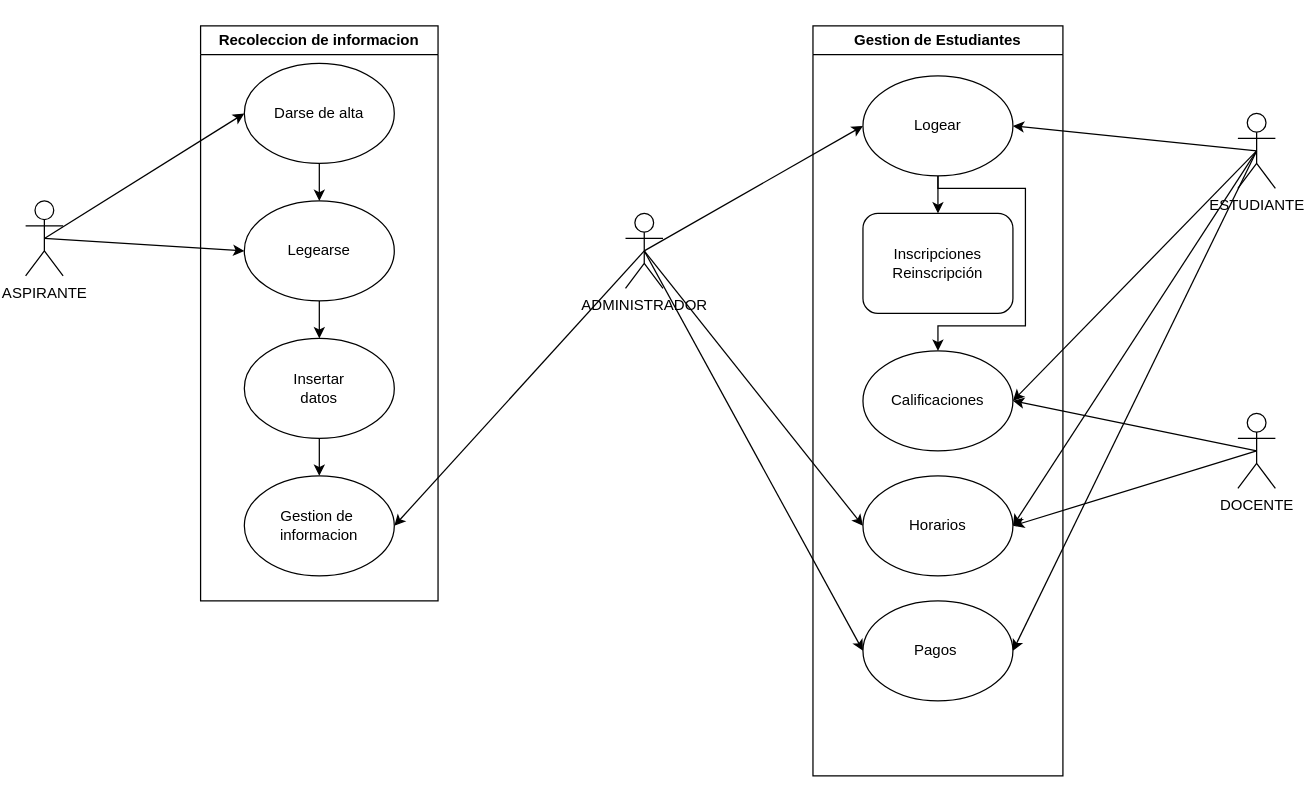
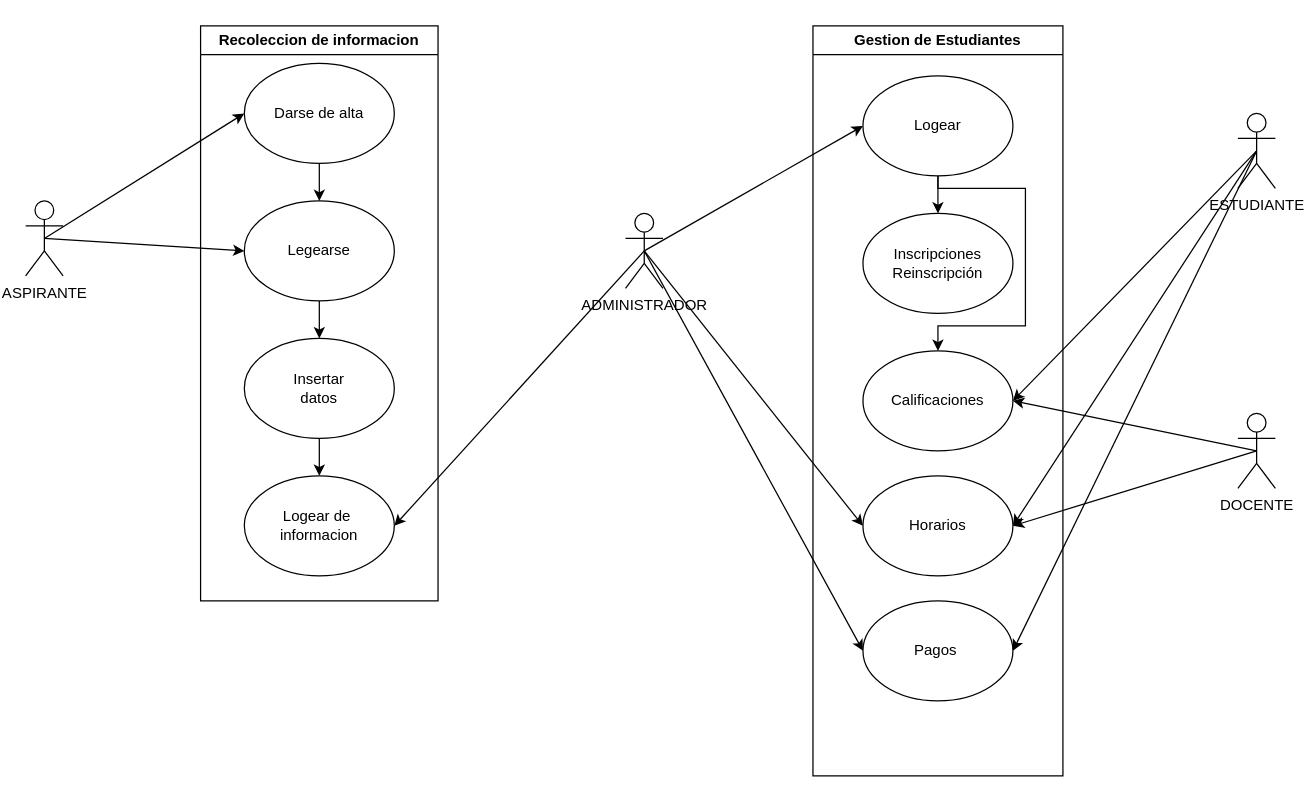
edge "ESTUDIANTE" -> "Logear": removed
node "Inscripciones Reinscripción": shape rounded rectangle -> ellipse
node "Gestion de informacion": label "Gestion de informacion" -> "Logear de informacion"
